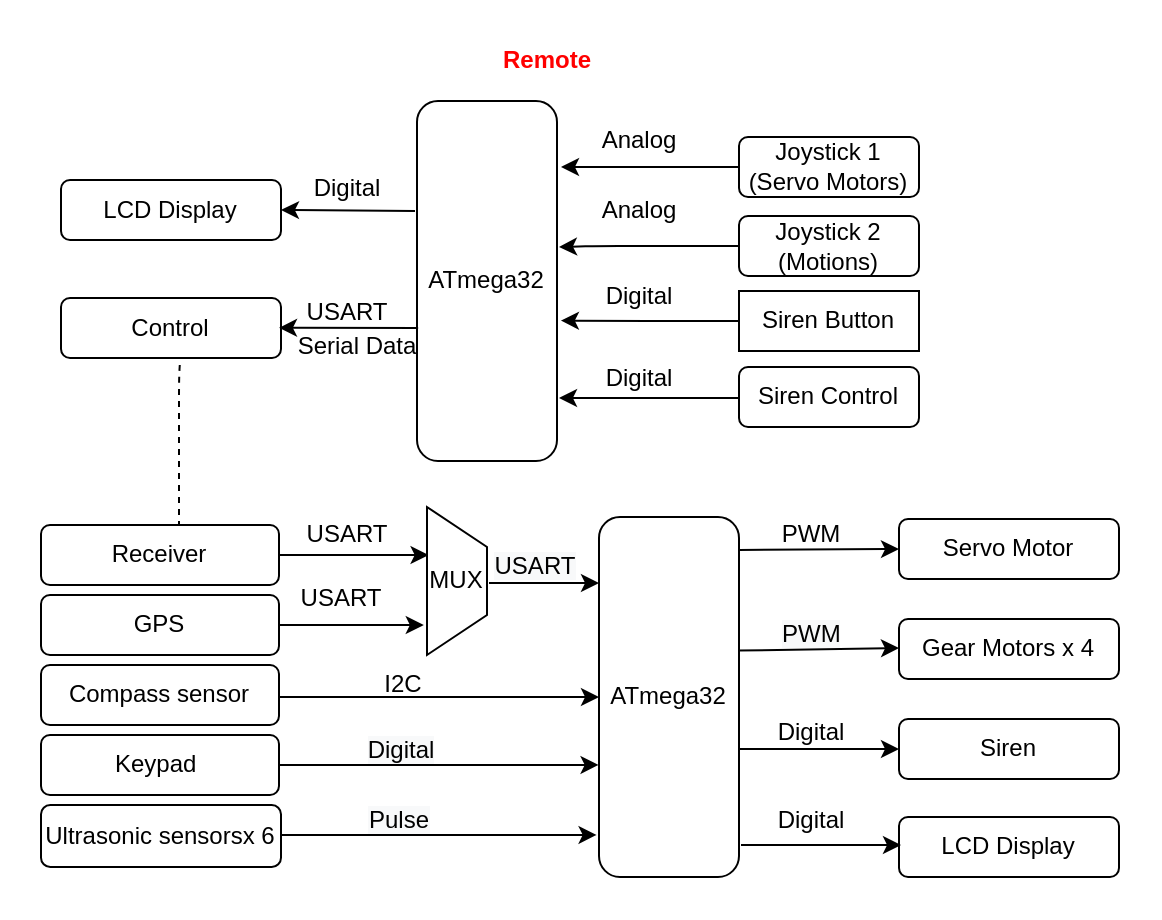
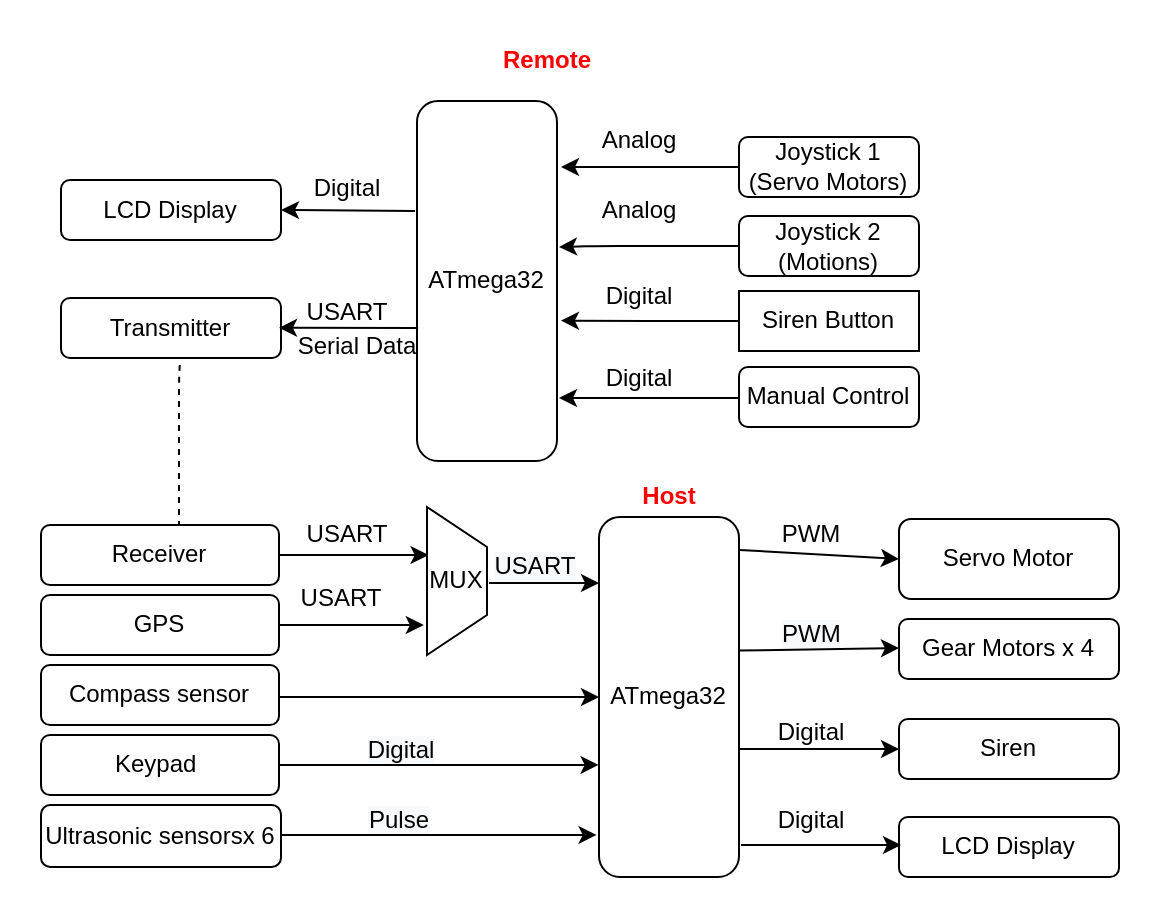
node "Control": label "Control" -> "Transmitter"
node "Siren Control": label "Siren Control" -> "Manual Control"
node "Host": added
node "Servo Motor": size 220x60 -> 220x80
node "I2C": removed
